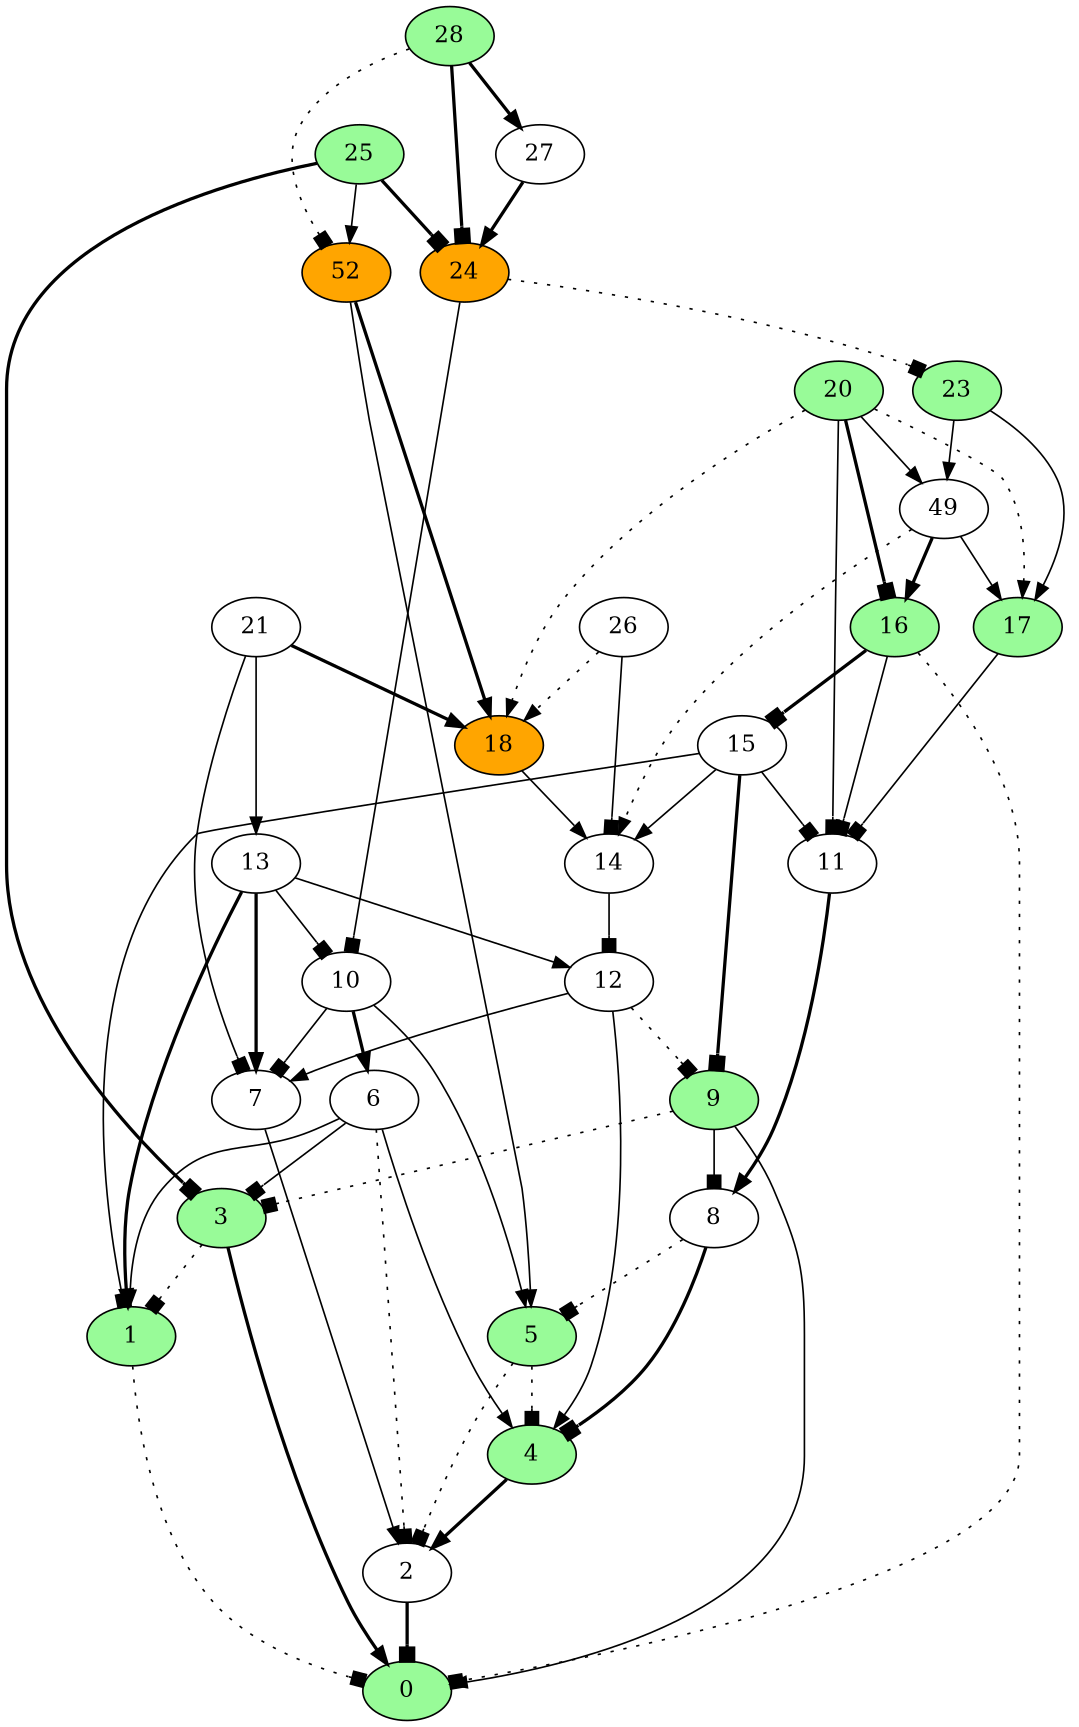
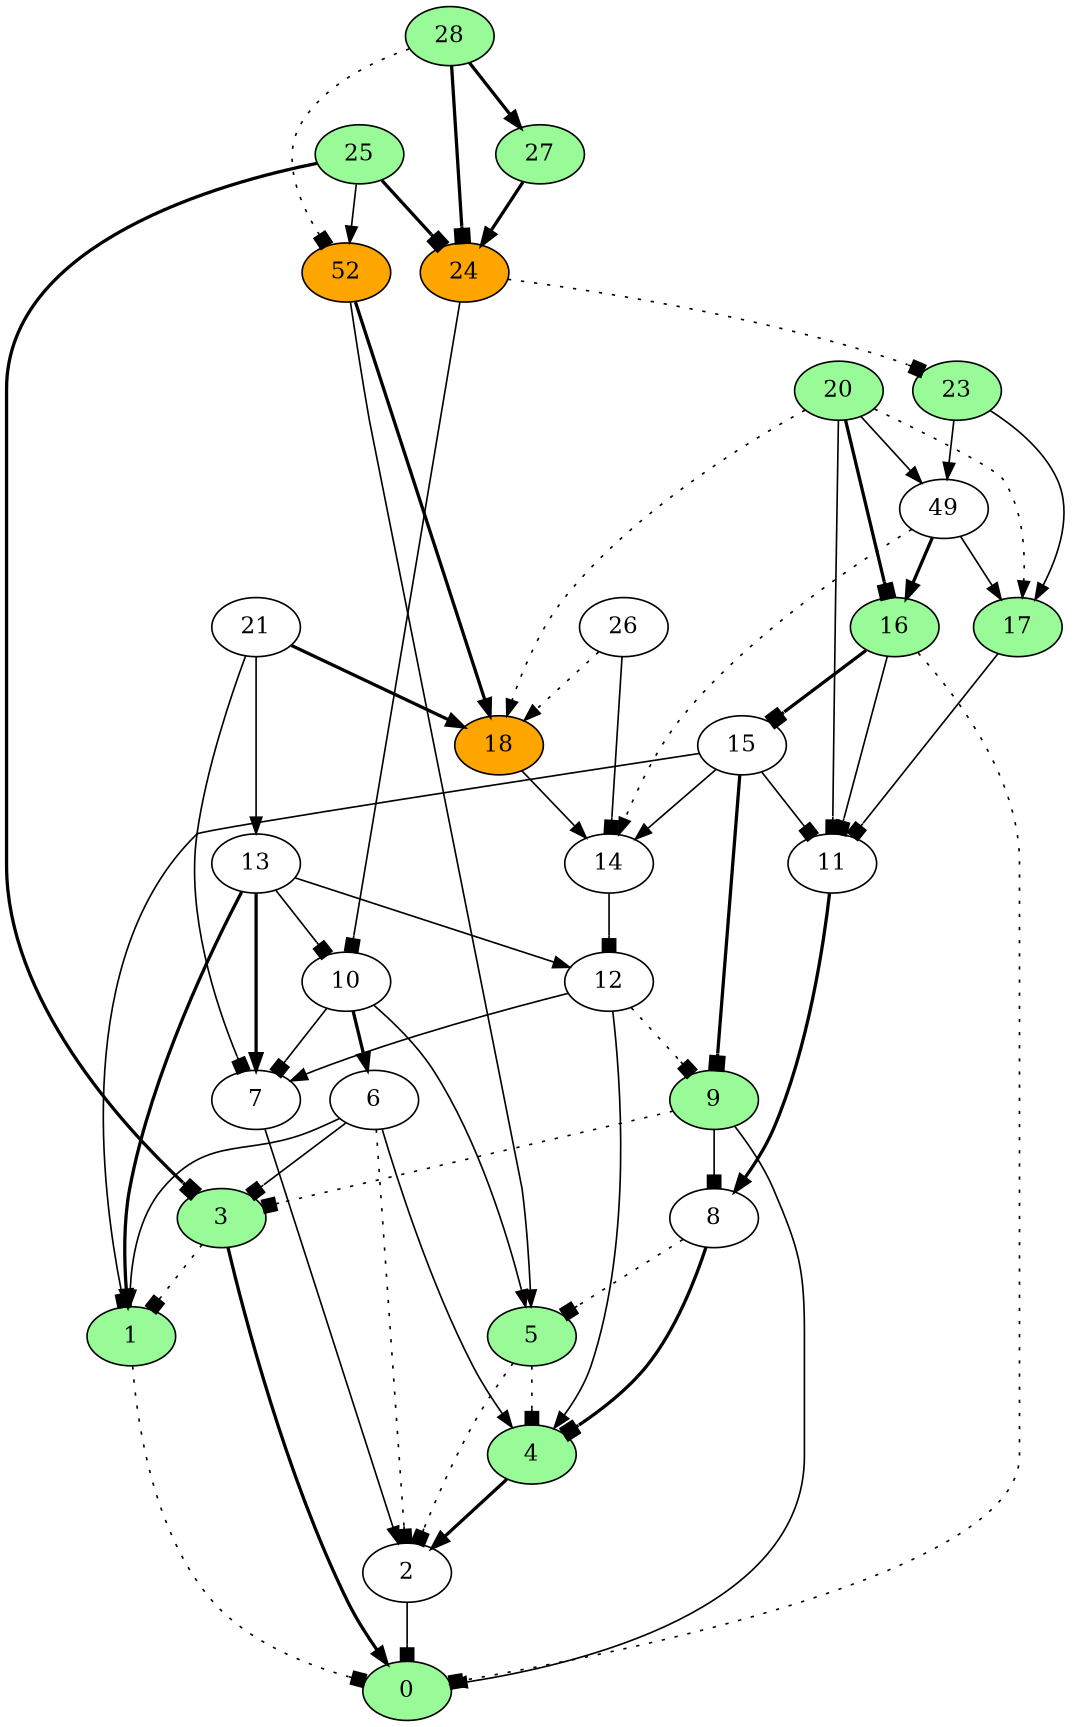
node "27": fillcolor white -> palegreen
edge "2" -> "0": style bold -> solid
